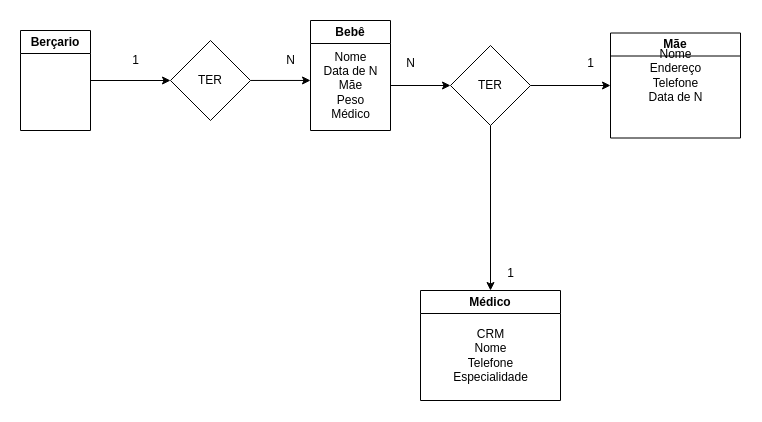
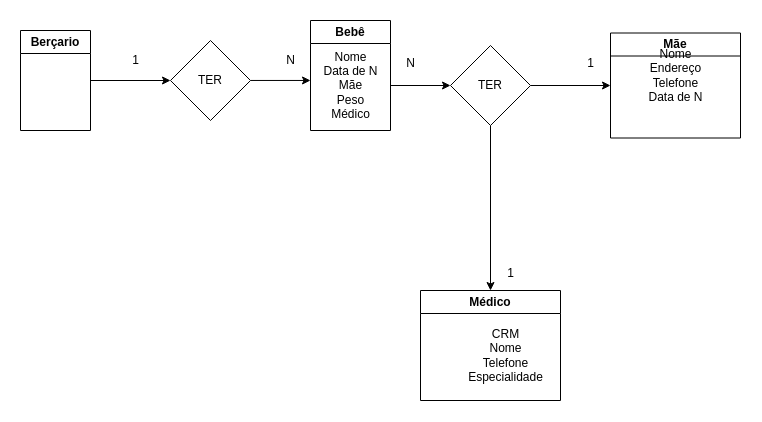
node "CRM Nome Telefone Especialidade": moved (491, 356) -> (506, 356)
